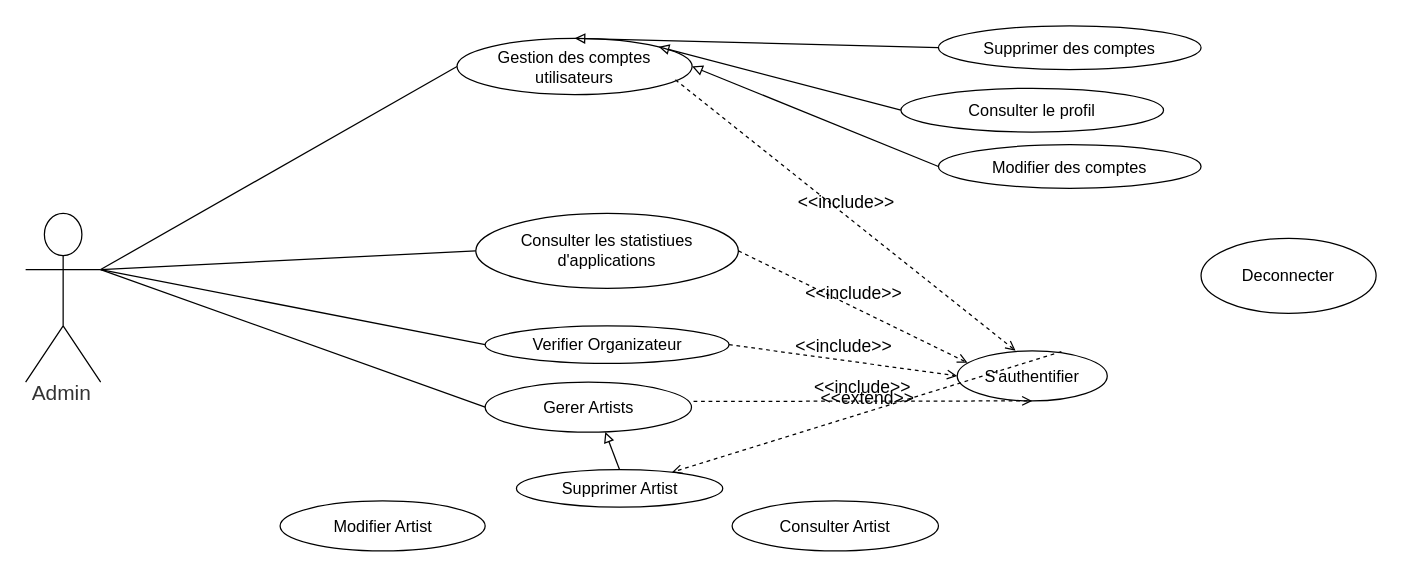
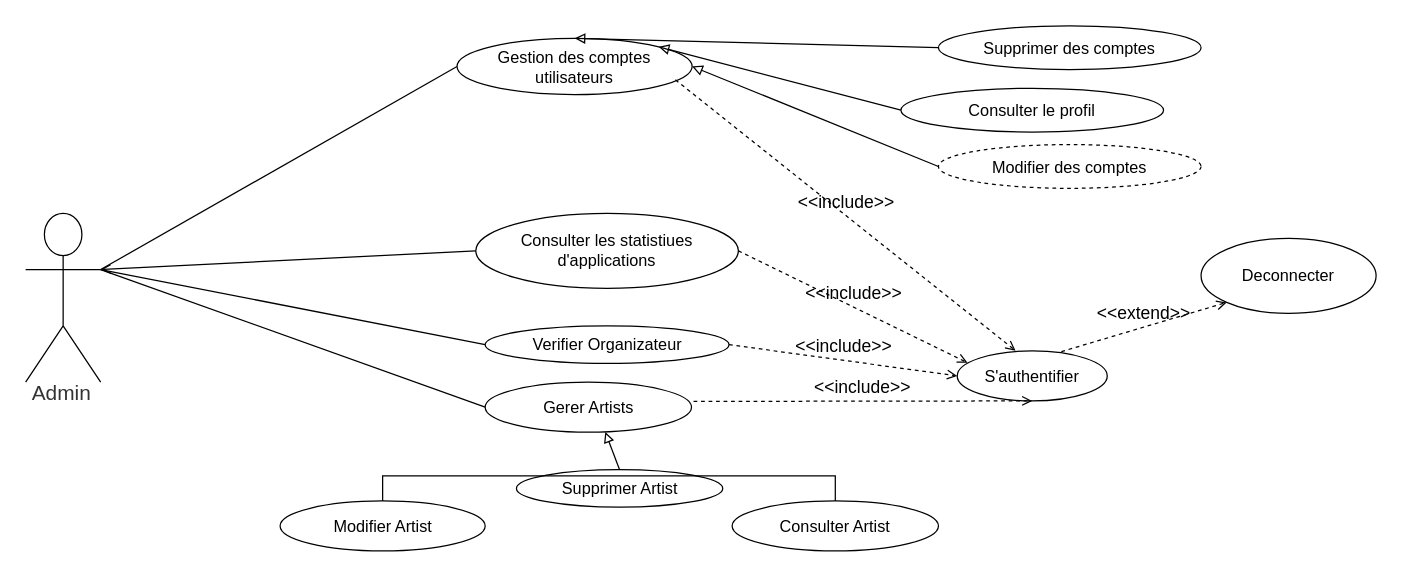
node "Modifier des comptes": style solid -> dashed
edge "Consulter les statistiues d'applications" -- "Admin": arrowhead none -> open
edge "S'authentifier" -> "Supprimer Artist": now "S'authentifier" -> "Deconnecter"
edge "Modifier Artist" -- "Consulter Artist": added
